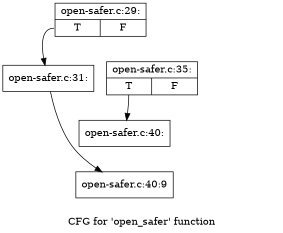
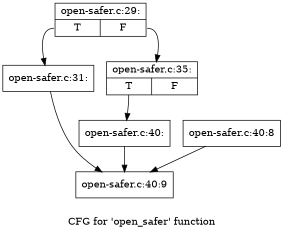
edge "open-safer.c:29:" -> "open-safer.c:35:": added
node "open-safer.c:40:8": added
edge "open-safer.c:40:" -> "open-safer.c:40:9": added
